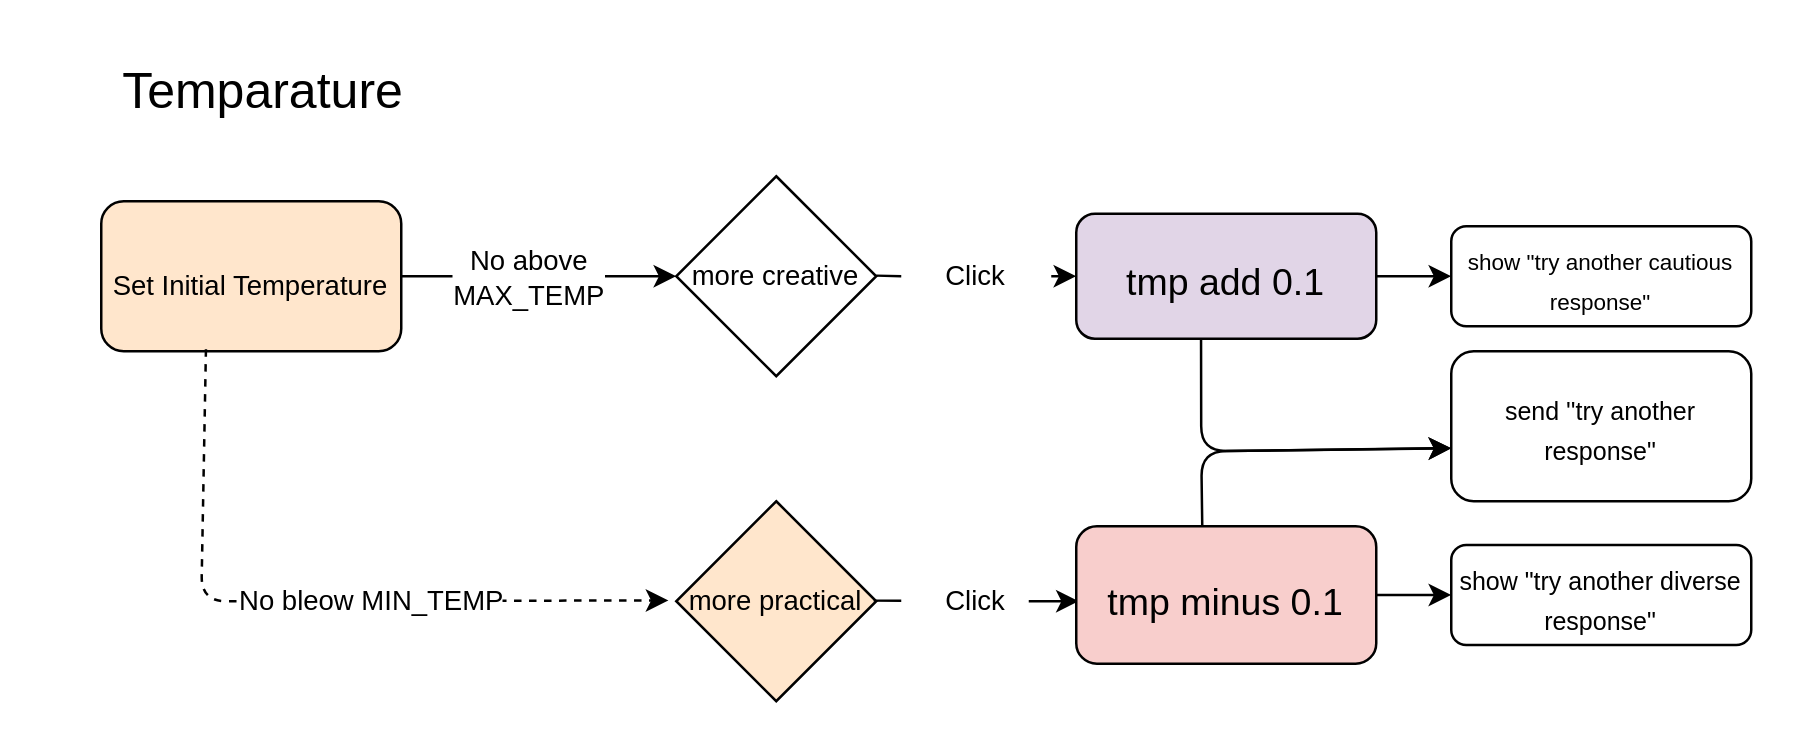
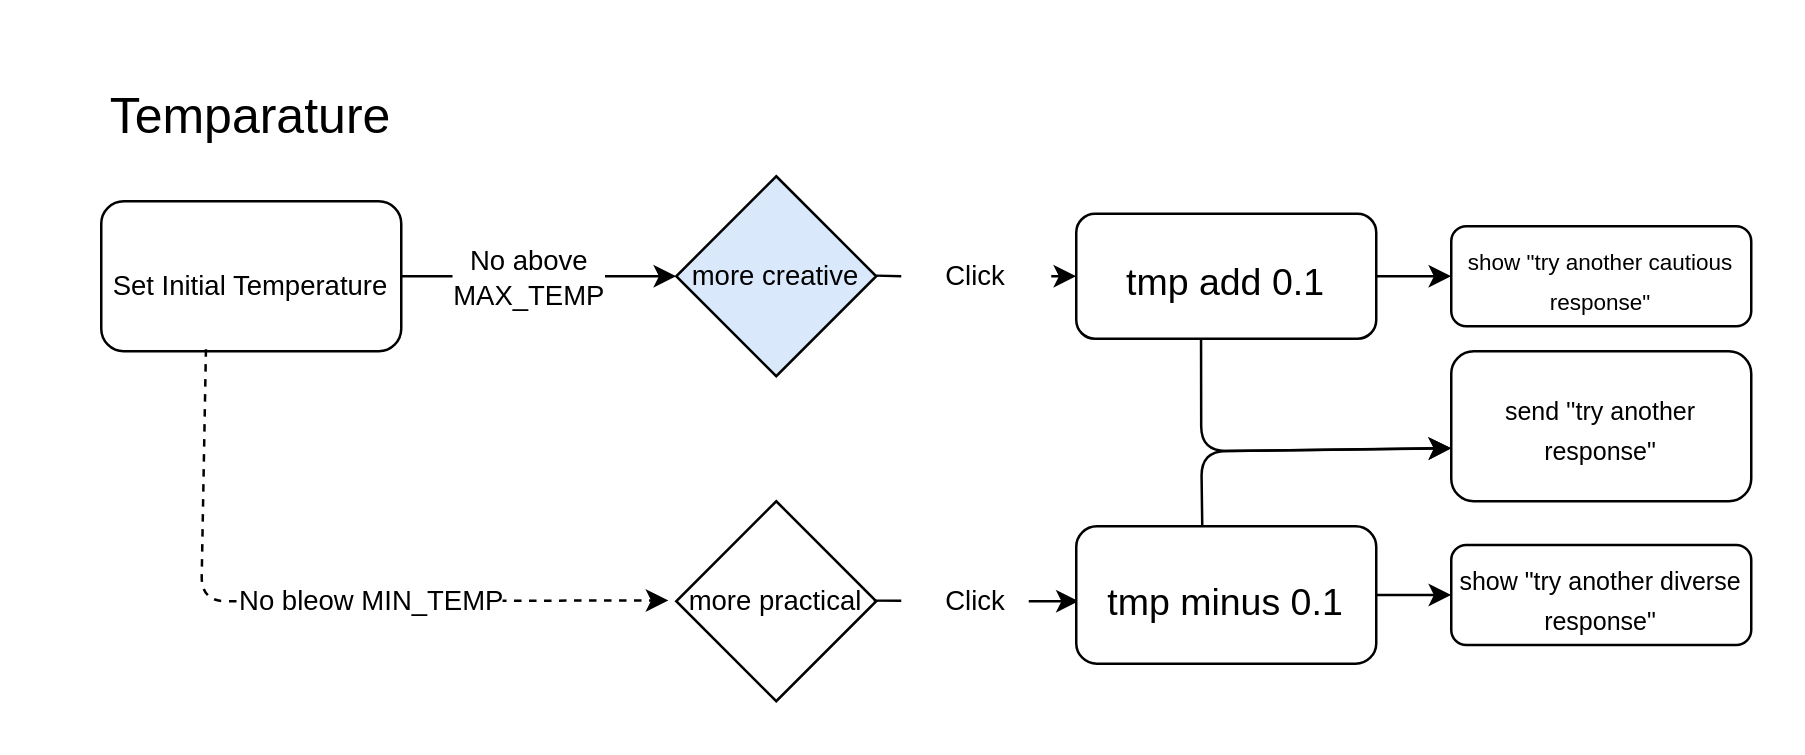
node "Temparature": moved (264, 89) -> (251, 114)
node "Set Initial Temperature": fillcolor #ffe6cc -> #ffffff
node "more creative": fillcolor #ffffff -> #dae8fc
node "tmp add 0.1": fillcolor #e1d5e7 -> #ffffff
node "tmp minus 0.1": fillcolor #f8cecc -> #ffffff
node "more practical": fillcolor #ffe6cc -> #ffffff
